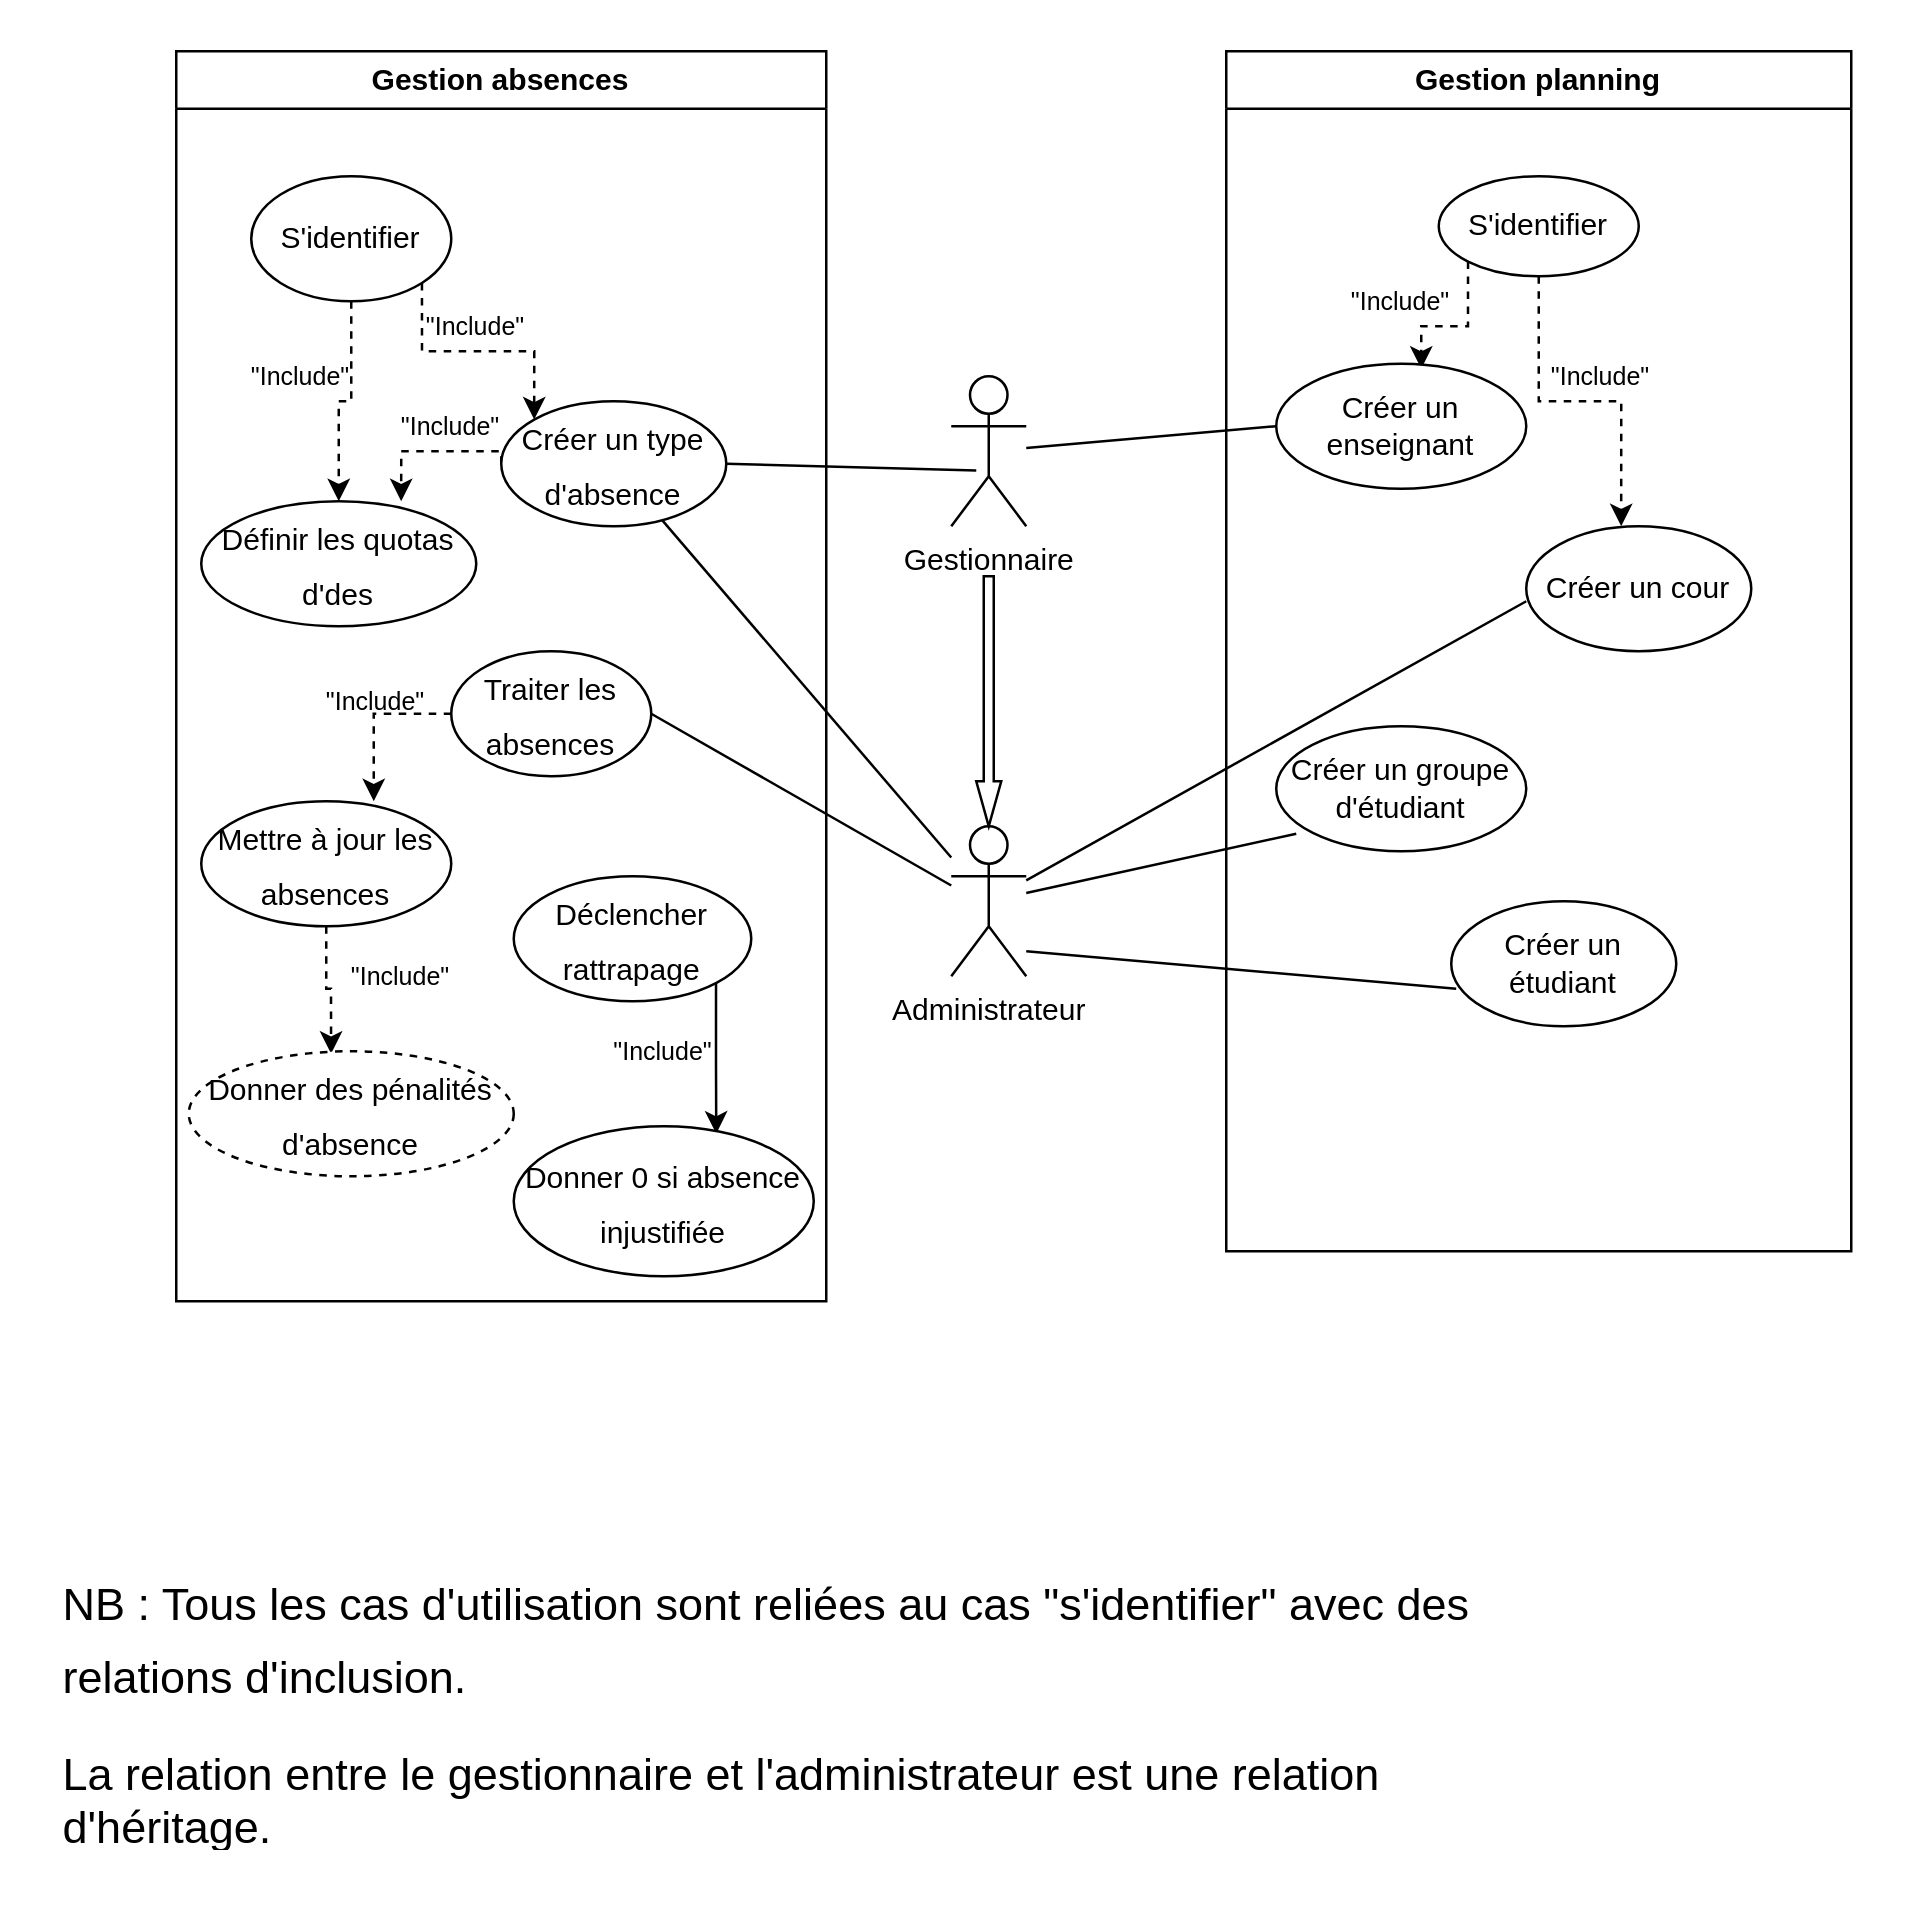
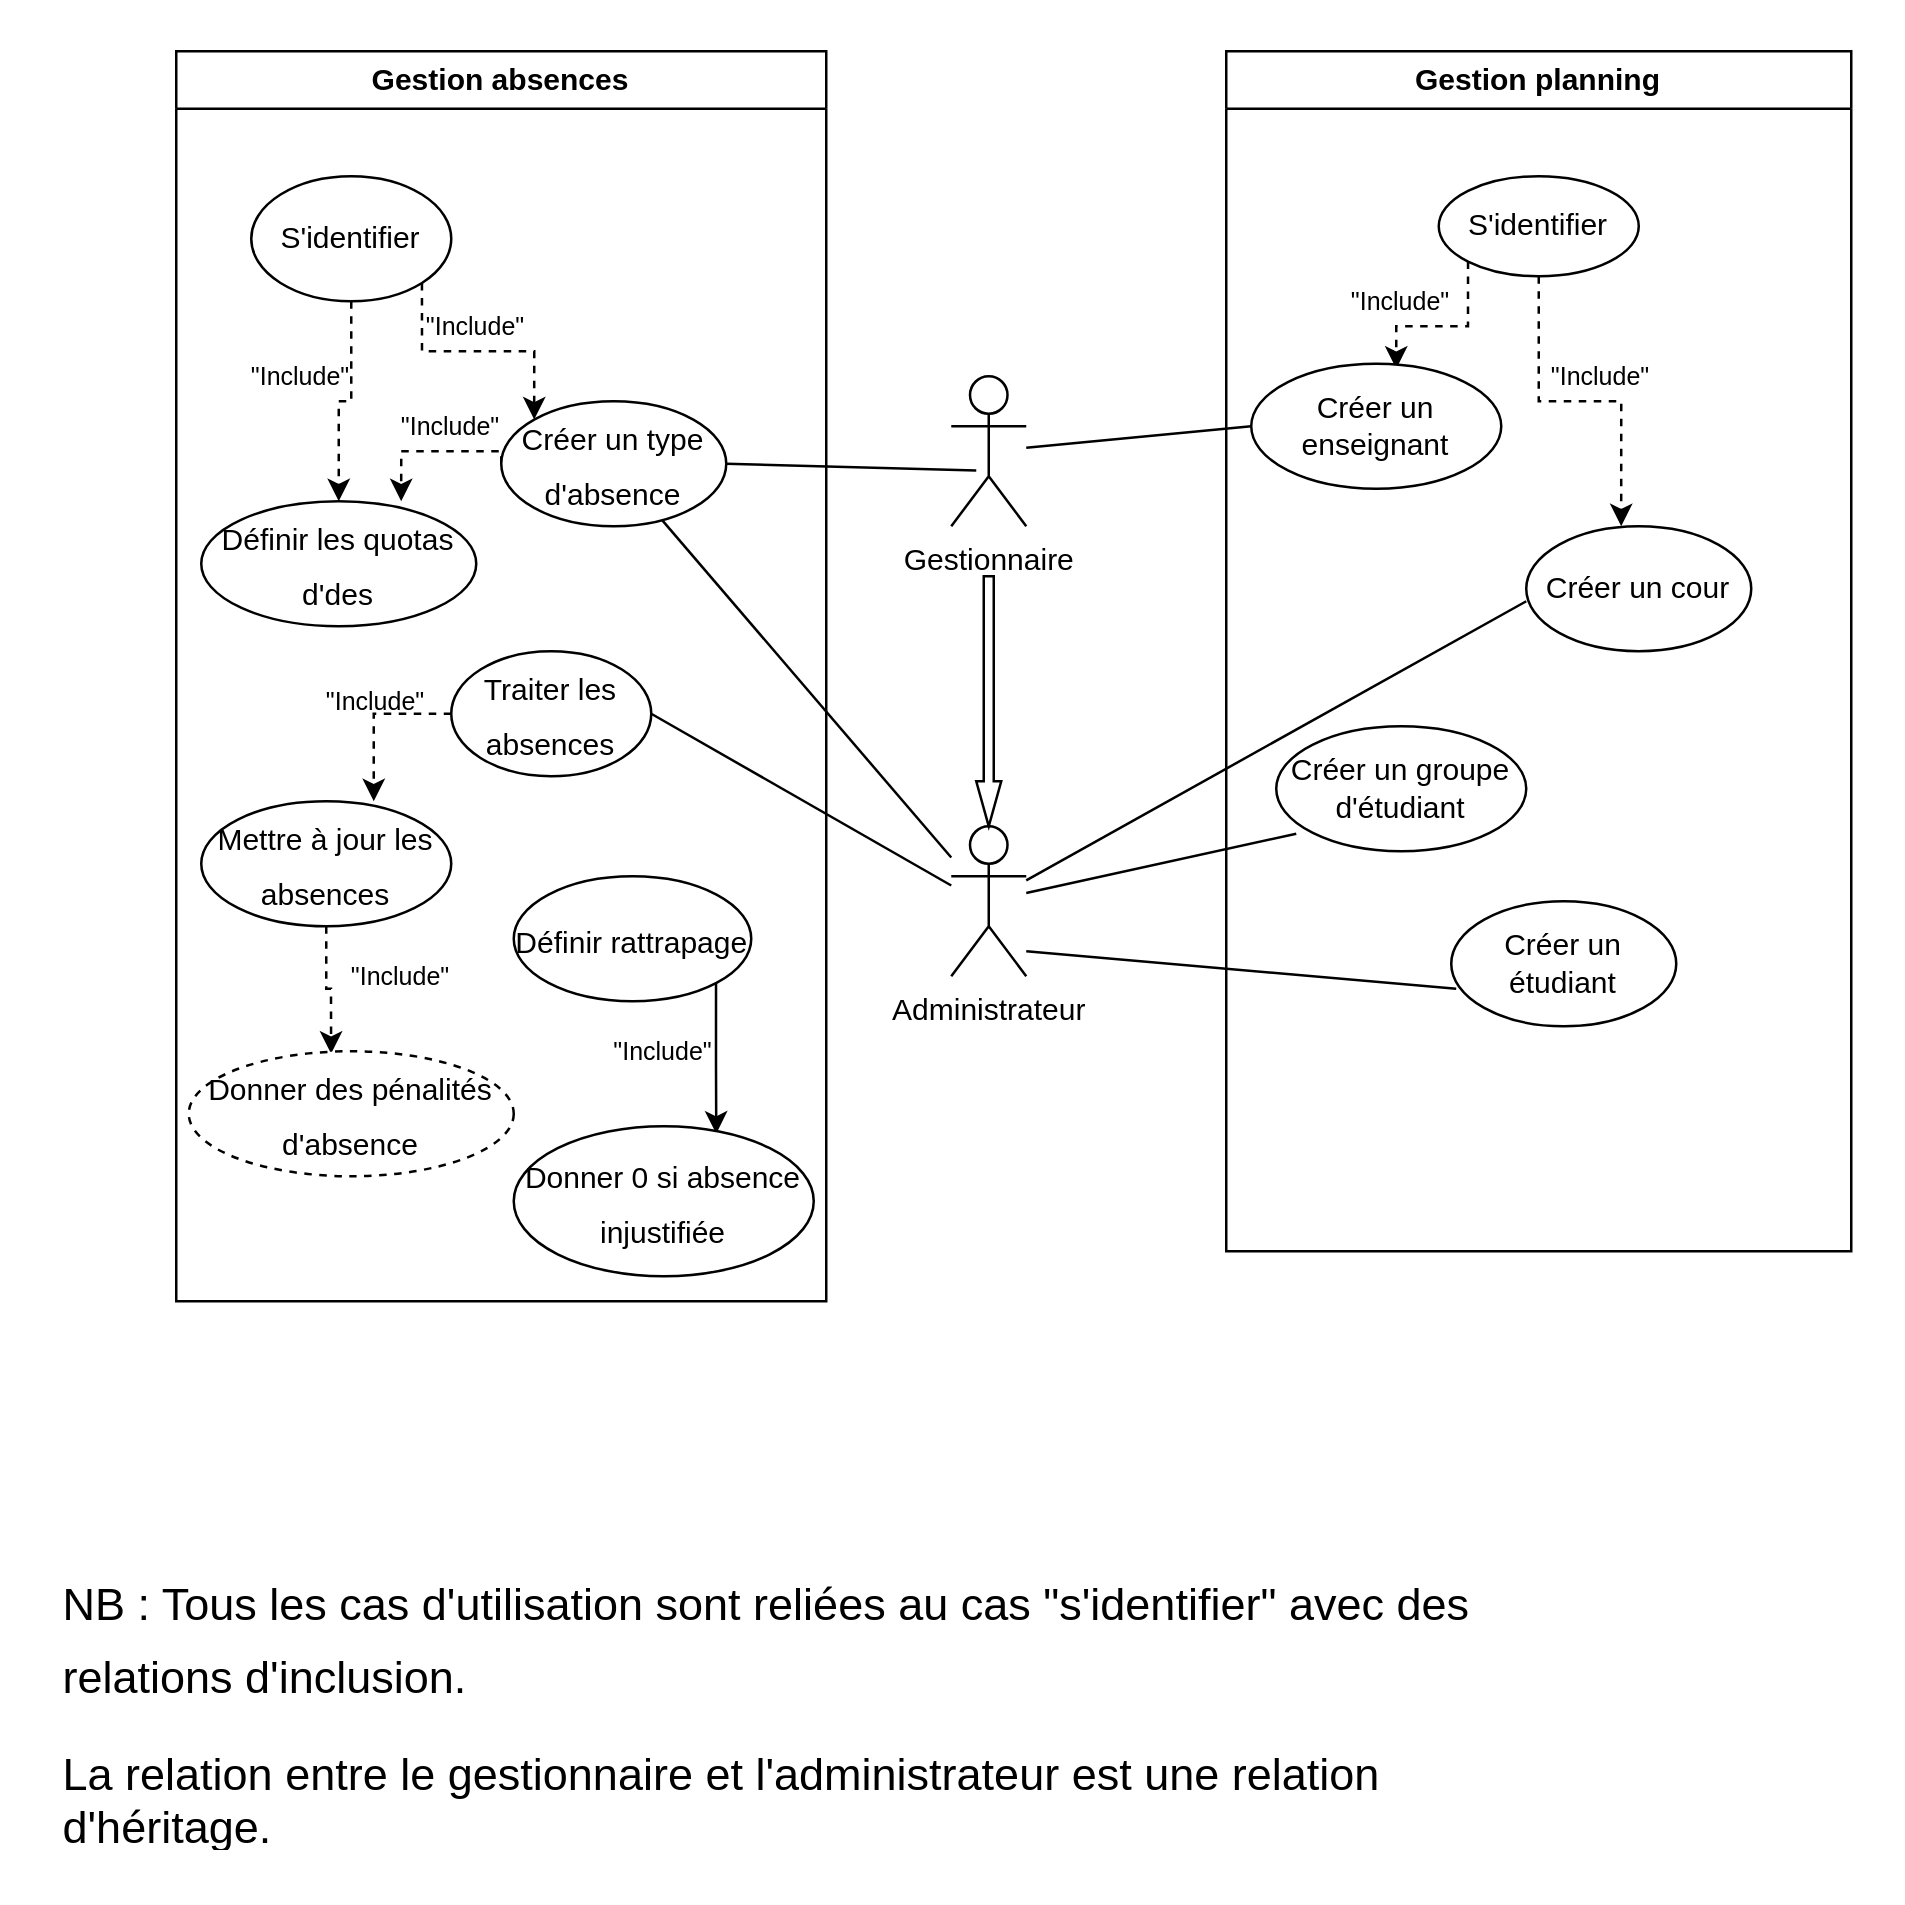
node "Créer un enseignant": moved (1401, 426) -> (1376, 426)
node "Déclencher rattrapage": label "Déclencher rattrapage" -> "Définir rattrapage"
